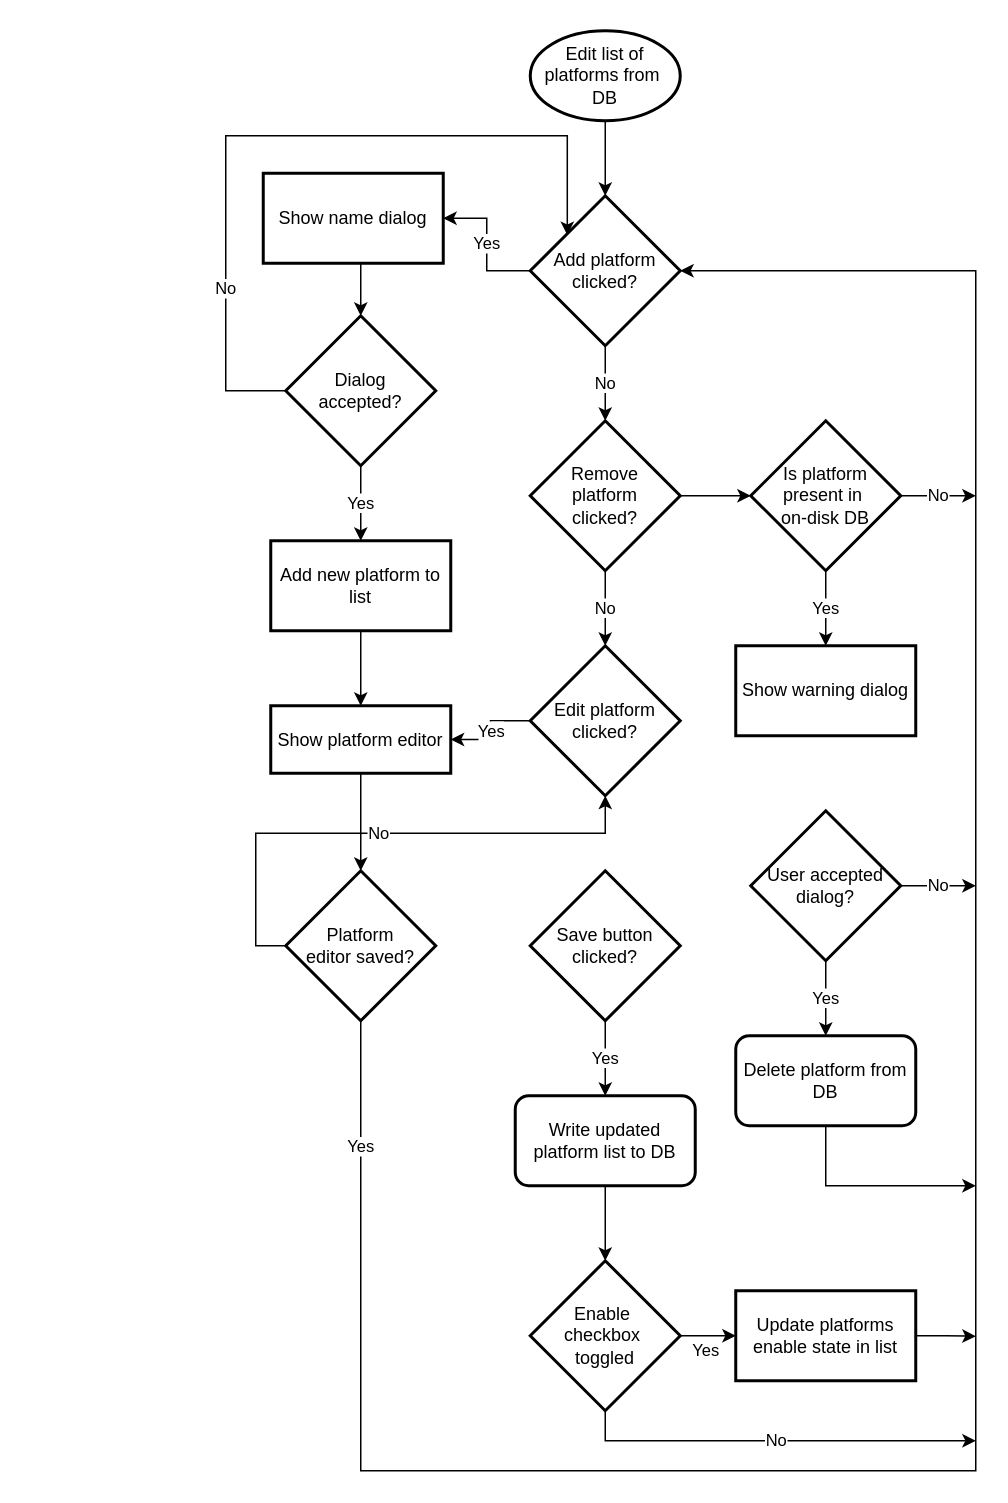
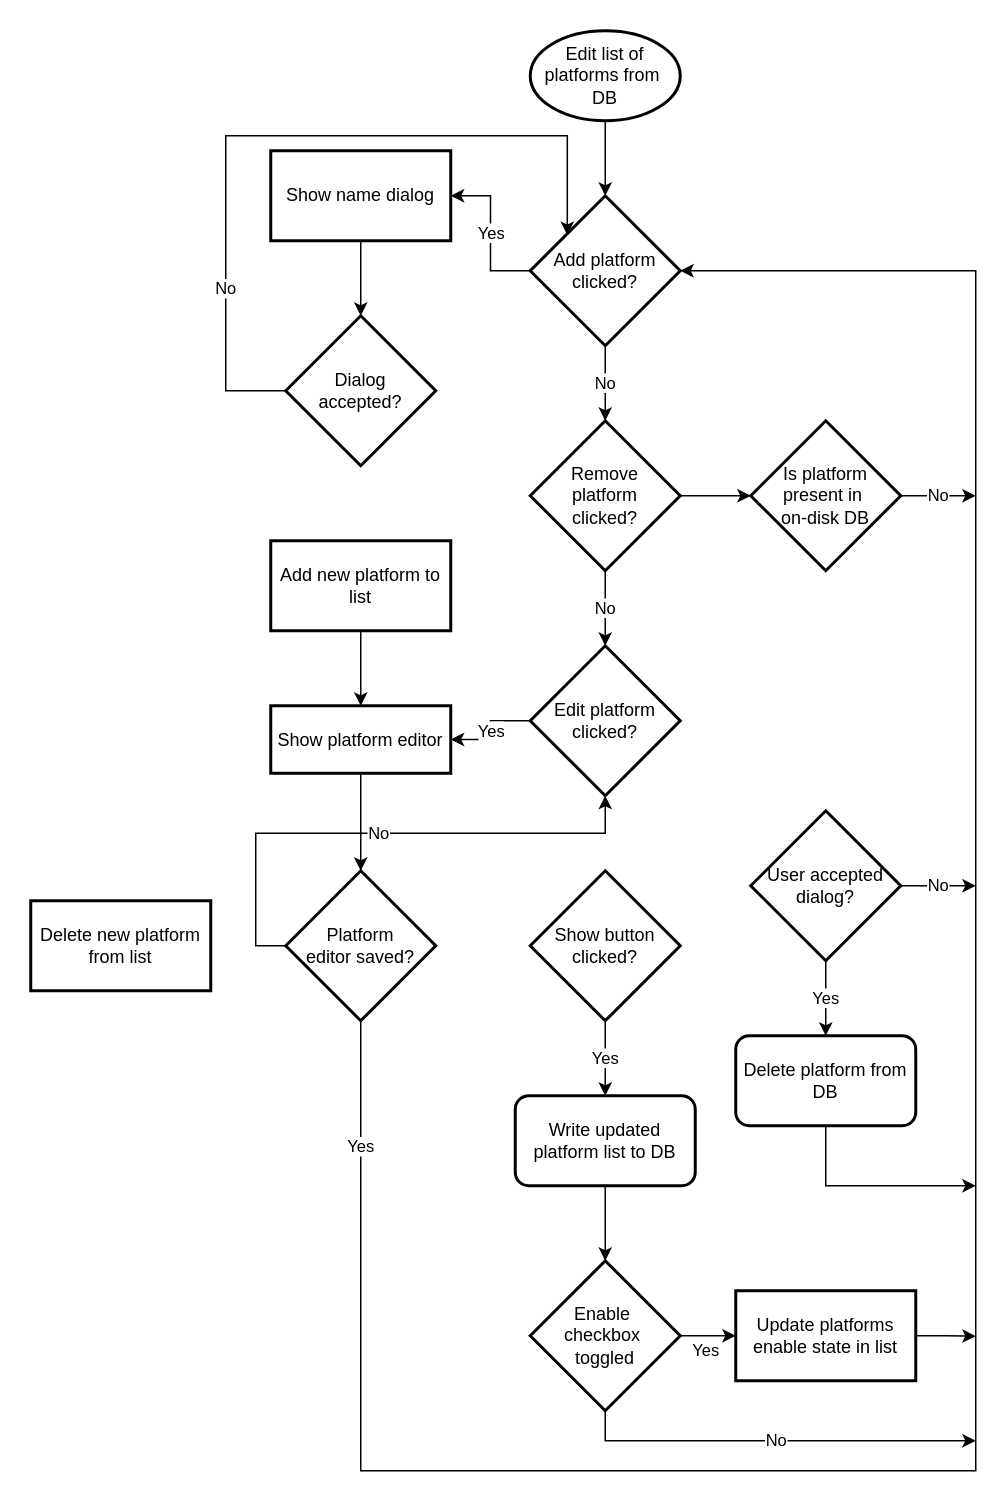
node "Show name dialog": moved (353, 218) -> (361, 196)
edge "Dialog accepted?" -> "Add new platform to list": removed, label "Yes"
edge "Is platform present in on-disk DB" -> "Show warning dialog": removed, label "Yes"
node "Show warning dialog": removed
node "Delete new platform from list": added
node "Save button clicked?": label "Save button clicked?" -> "Show button clicked?"
